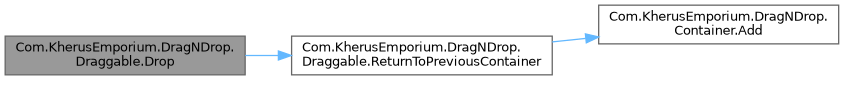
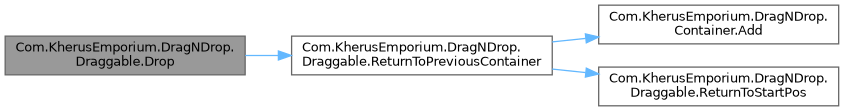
node "Com.KherusEmporium.DragNDrop. Draggable.ReturnToStartPos": added
